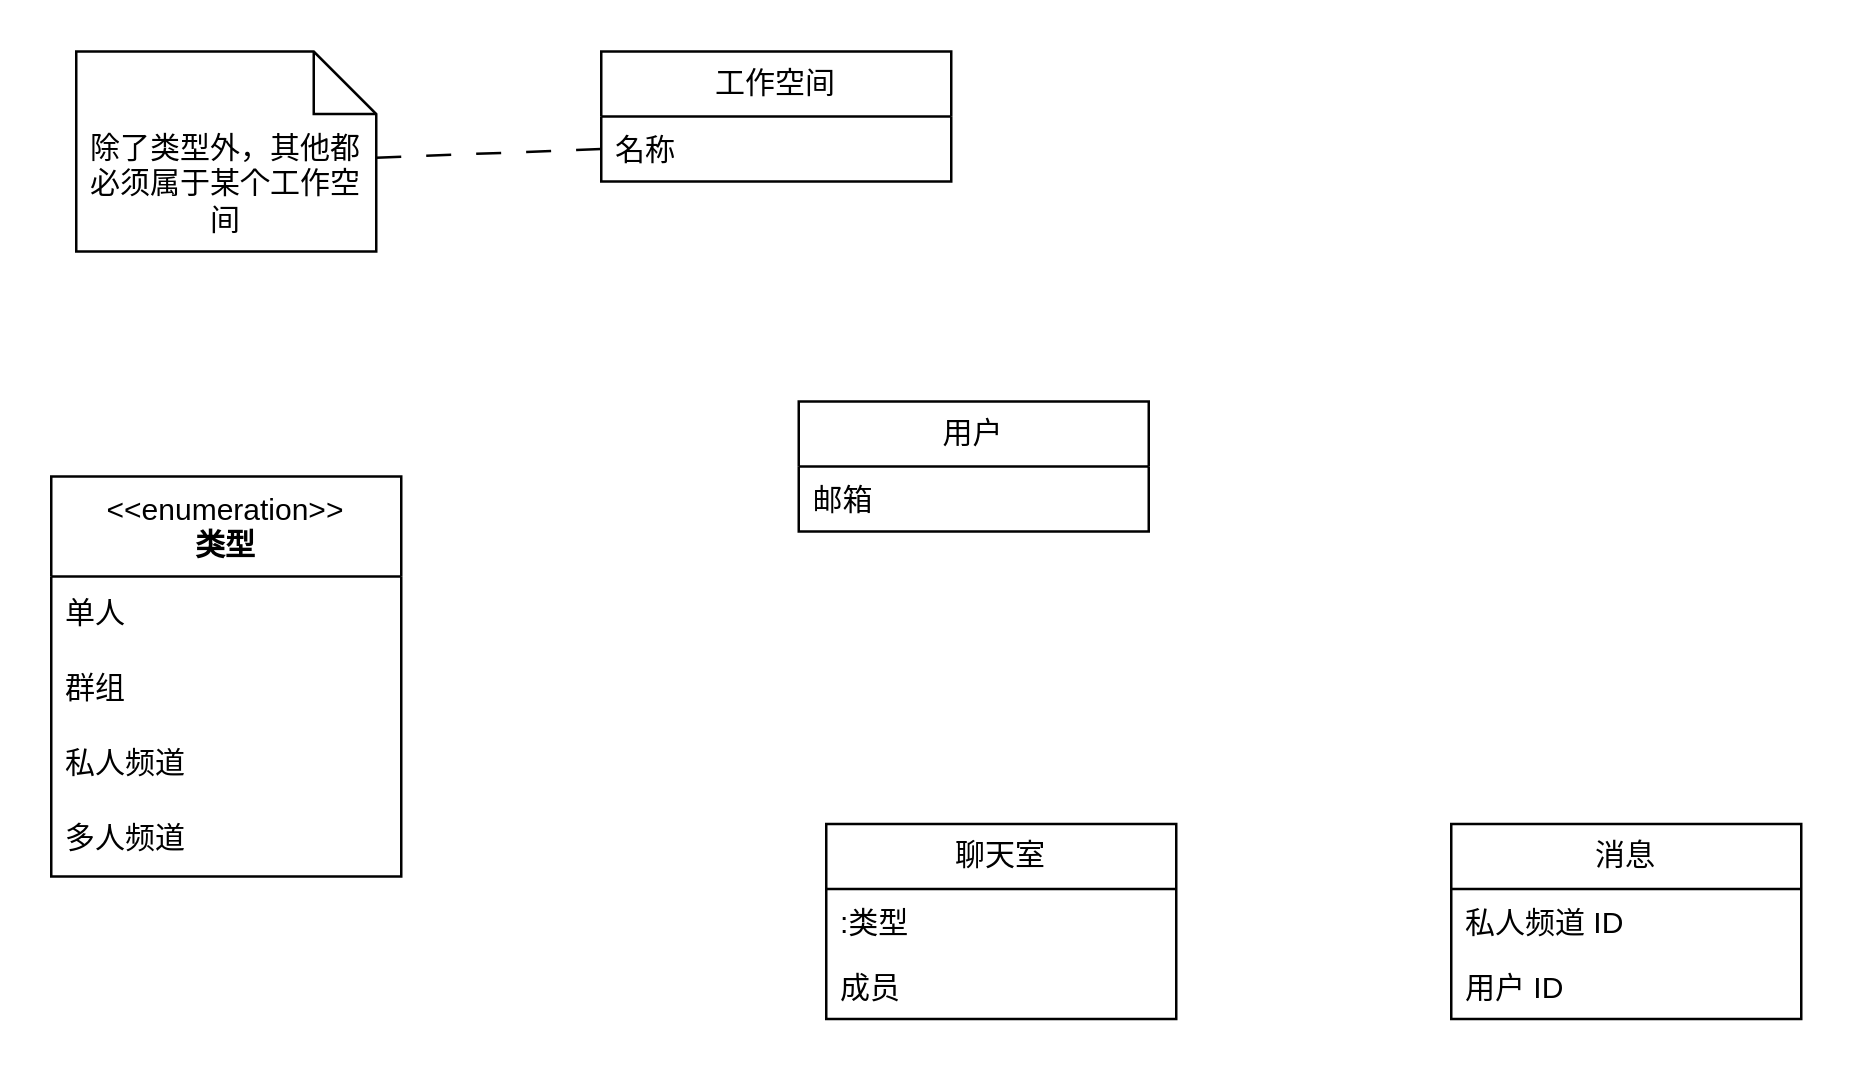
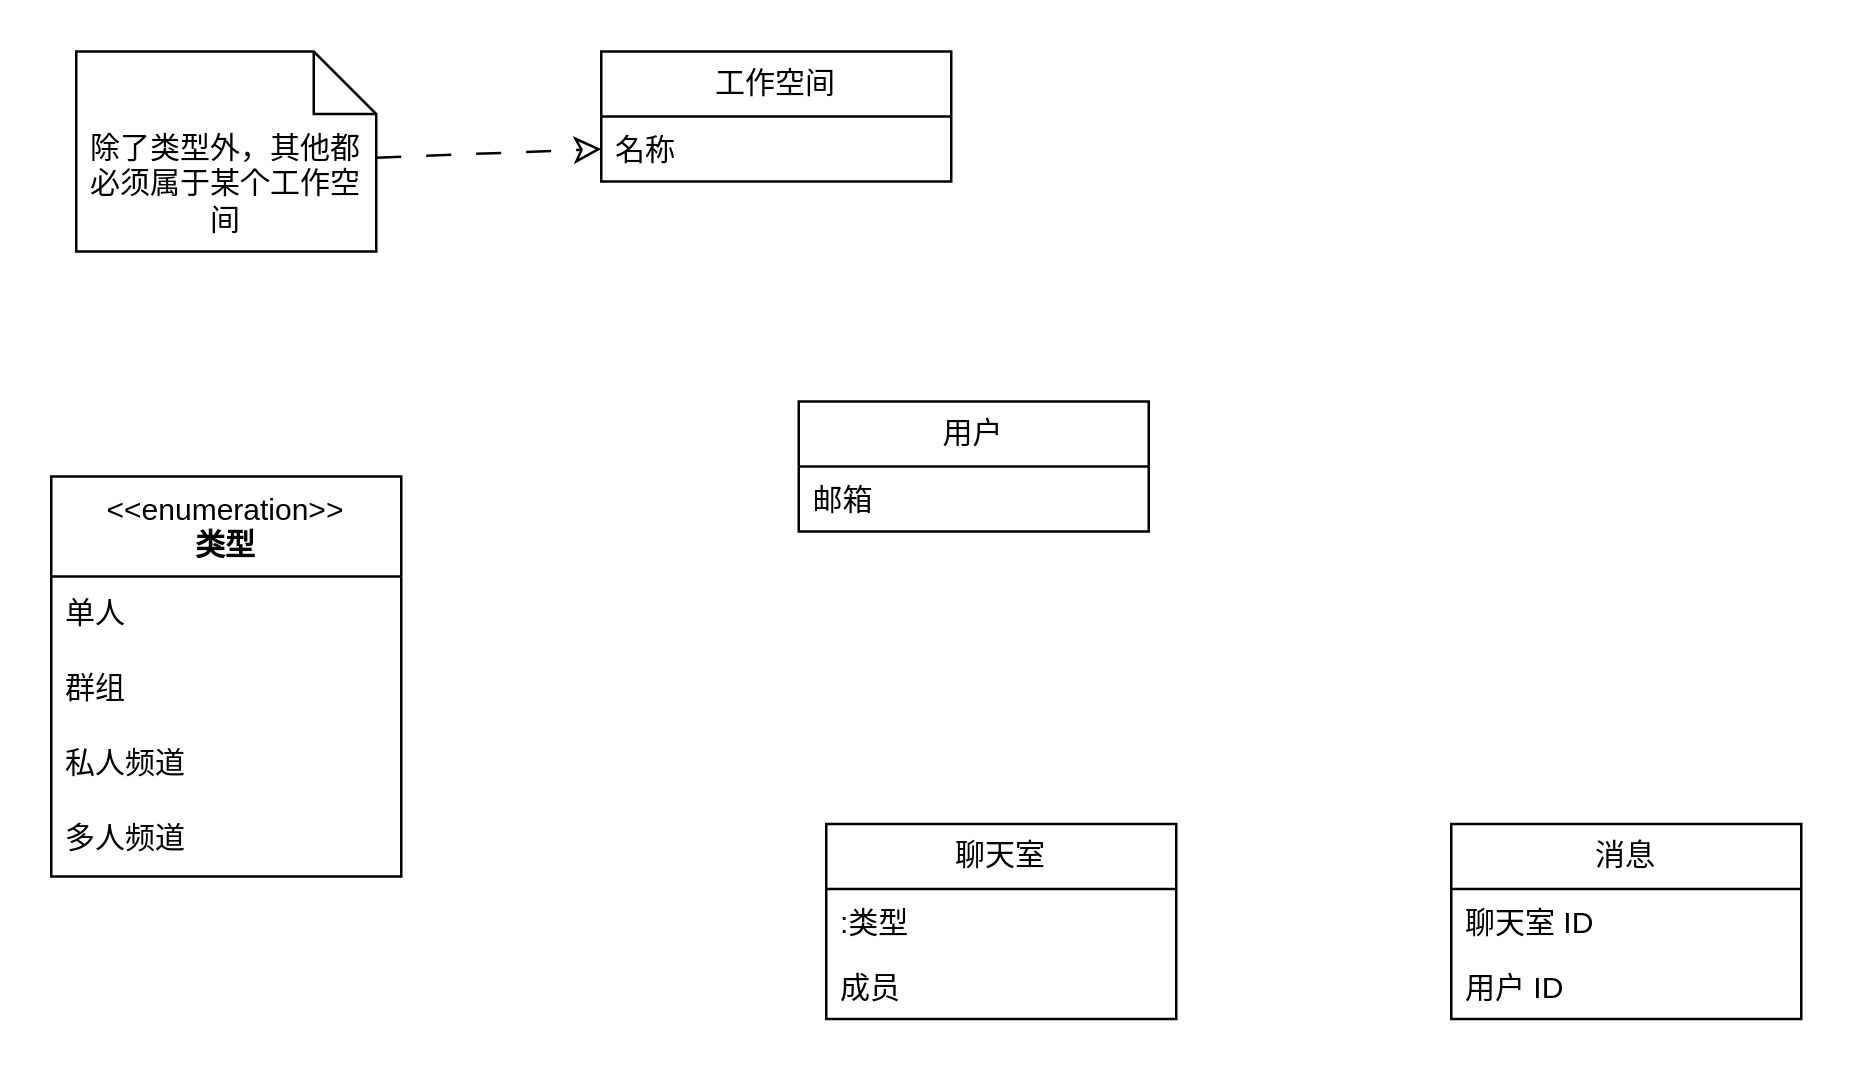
edge "名称" -- "除了类型外，其他都必须属于某个工作空间": arrowhead none -> classic
node "私人频道 ID": label "私人频道 ID" -> "聊天室 ID"
